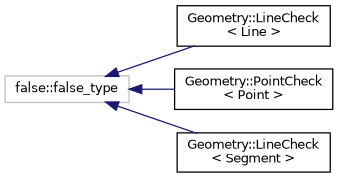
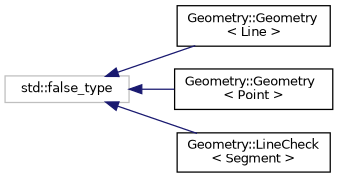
node "Geometry::LineCheck < Line >": label "Geometry::LineCheck < Line >" -> "Geometry::Geometry < Line >"
node "false::false_type": label "false::false_type" -> "std::false_type"
node "Geometry::PointCheck < Point >": label "Geometry::PointCheck < Point >" -> "Geometry::Geometry < Point >"
